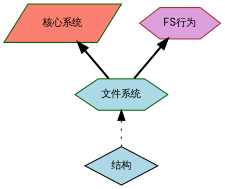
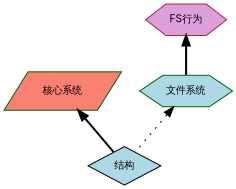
edge "文件系统" -> "核心系统": now "结构" -> "核心系统"
